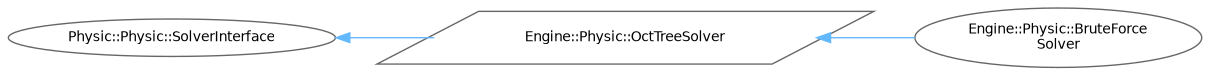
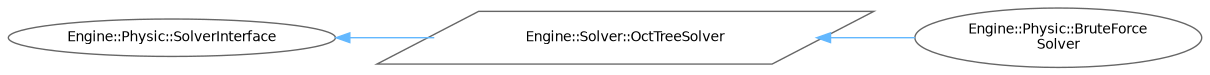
node "Physic::Physic::SolverInterface": label "Physic::Physic::SolverInterface" -> "Engine::Physic::SolverInterface"
node "Engine::Physic::OctTreeSolver": label "Engine::Physic::OctTreeSolver" -> "Engine::Solver::OctTreeSolver"
